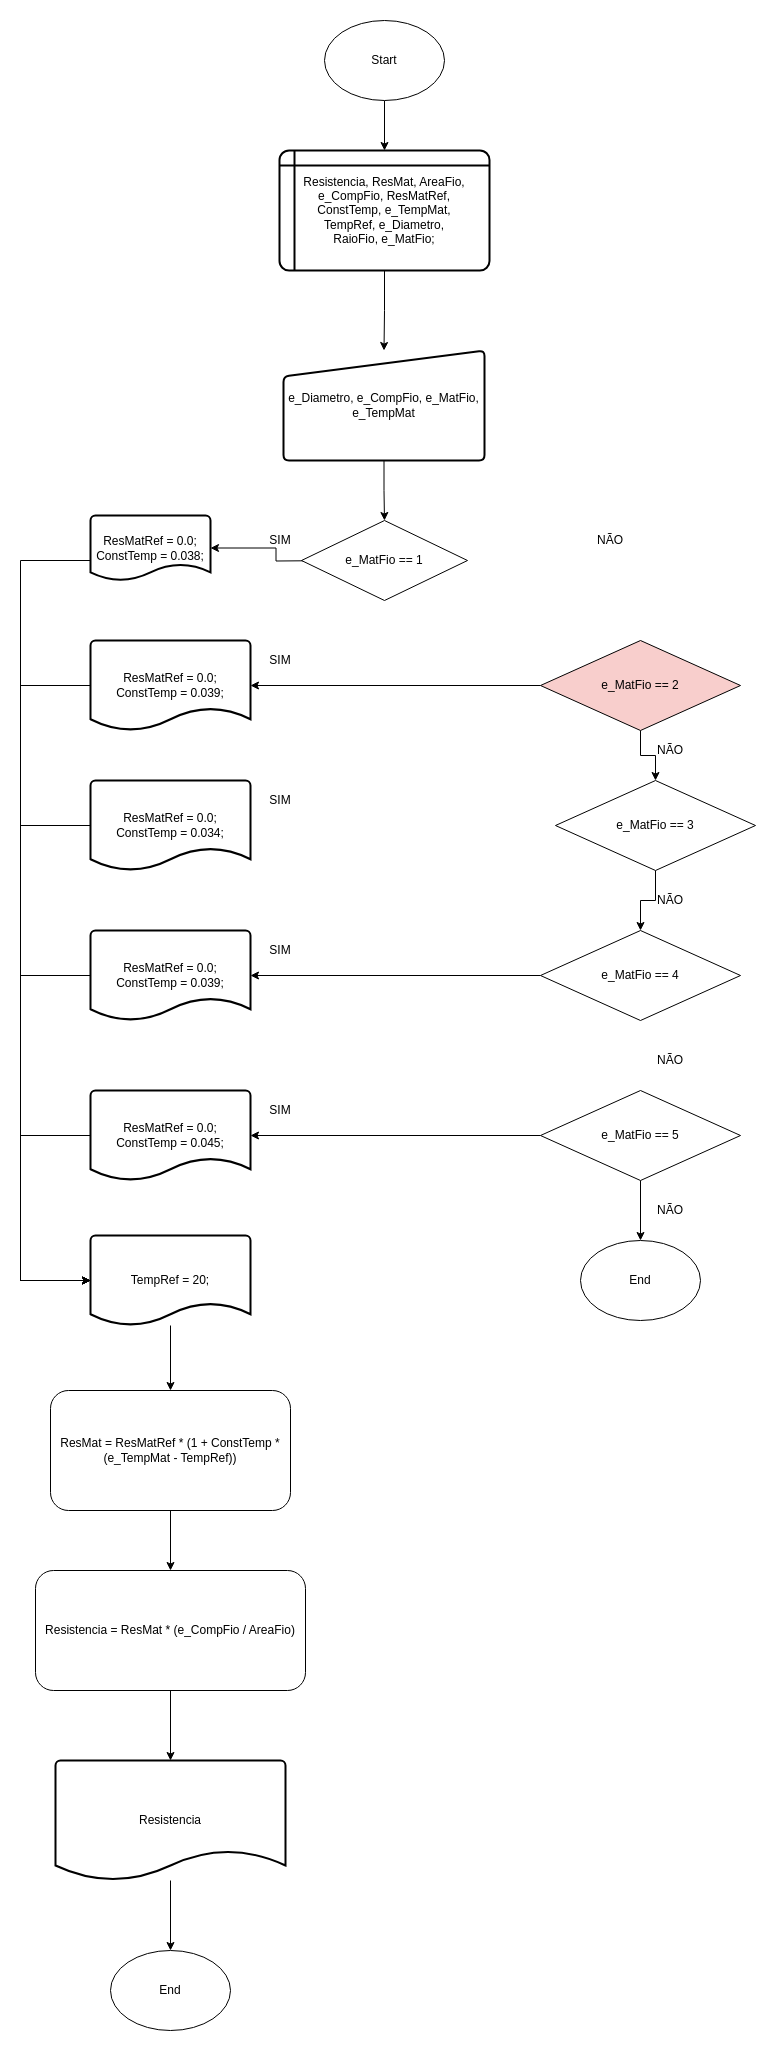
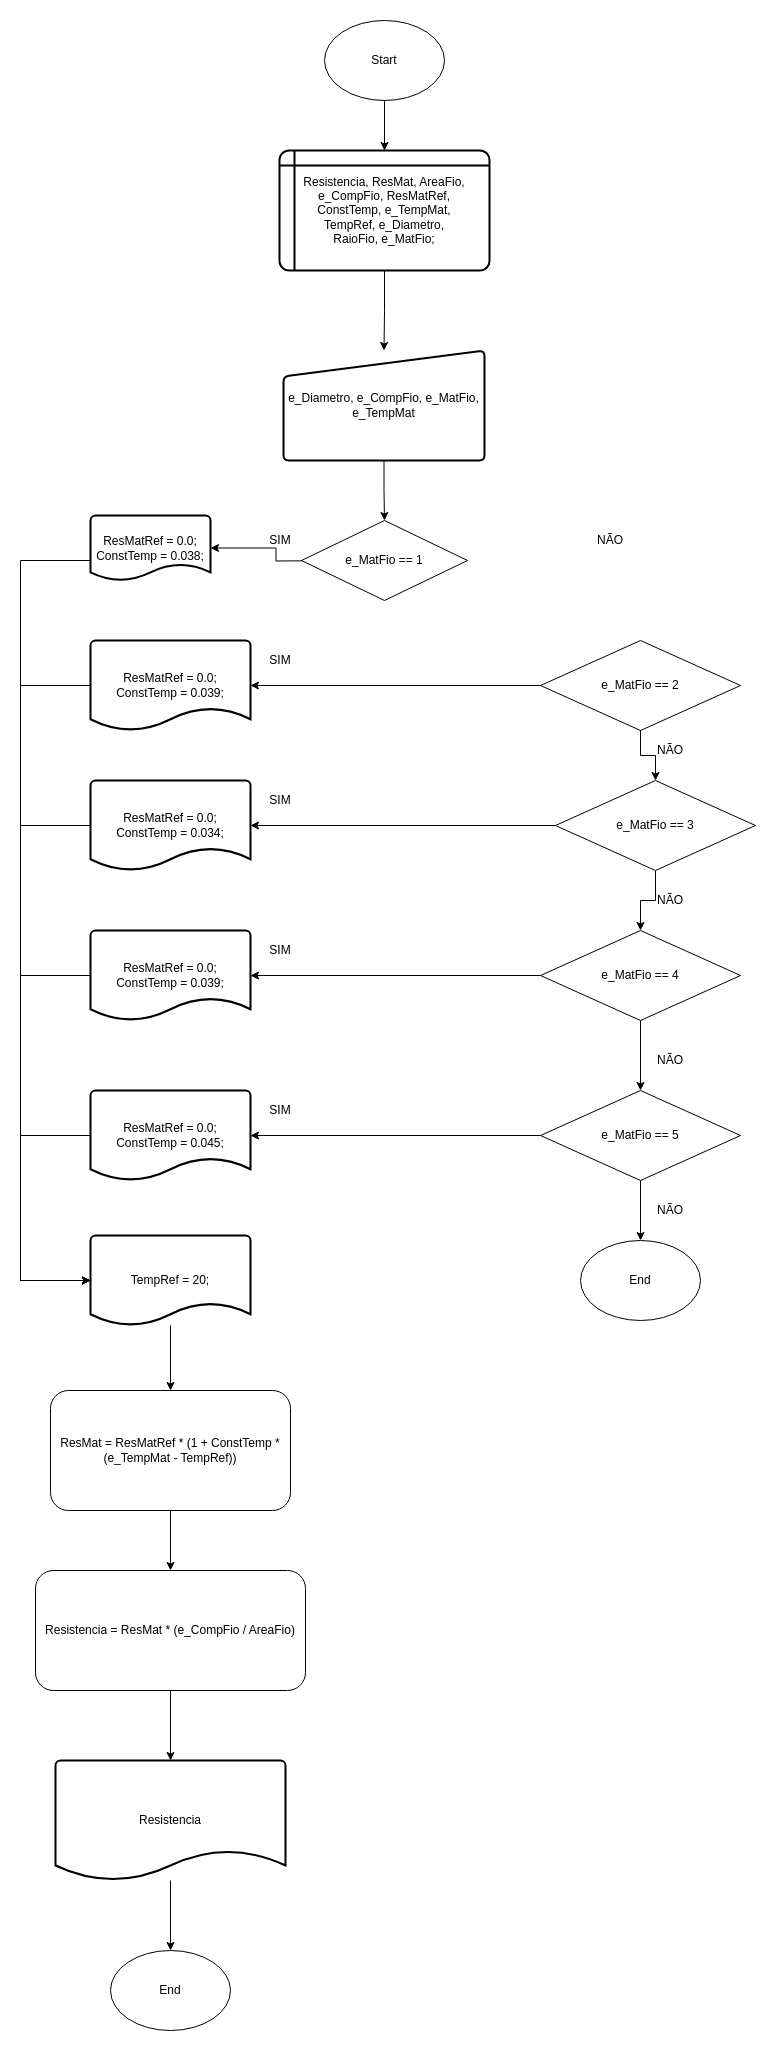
node "e_MatFio == 2": fillcolor #f8cecc -> #ffffff
edge "e_MatFio == 3" -> "ResMatRef = 0.0; ConstTemp = 0.034;": added
edge "e_MatFio == 4" -> "e_MatFio == 5": added
